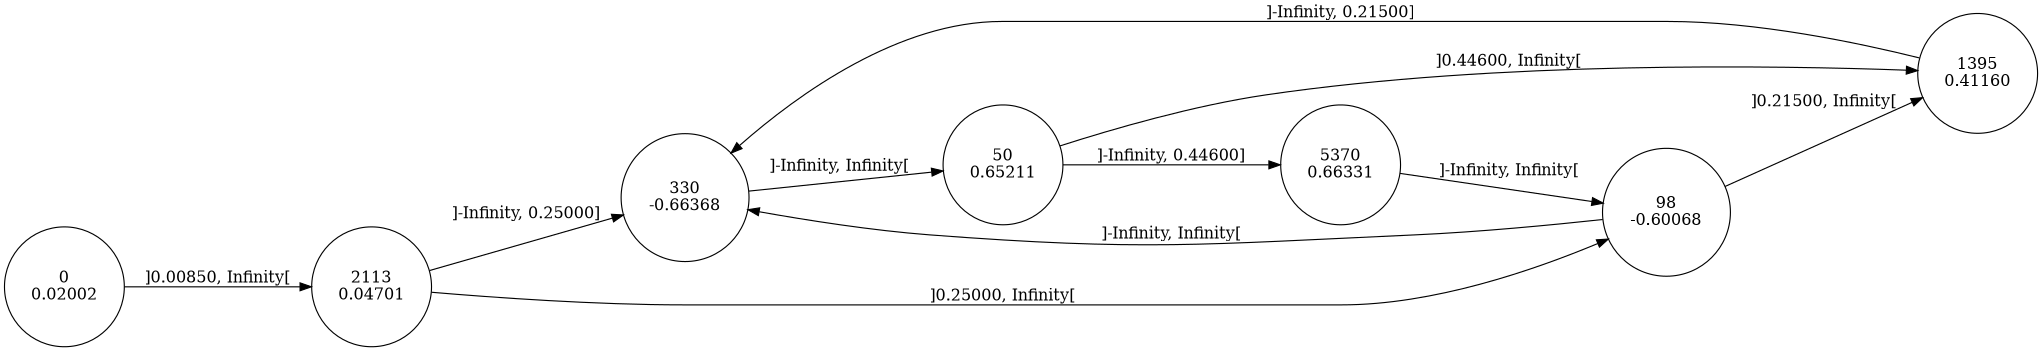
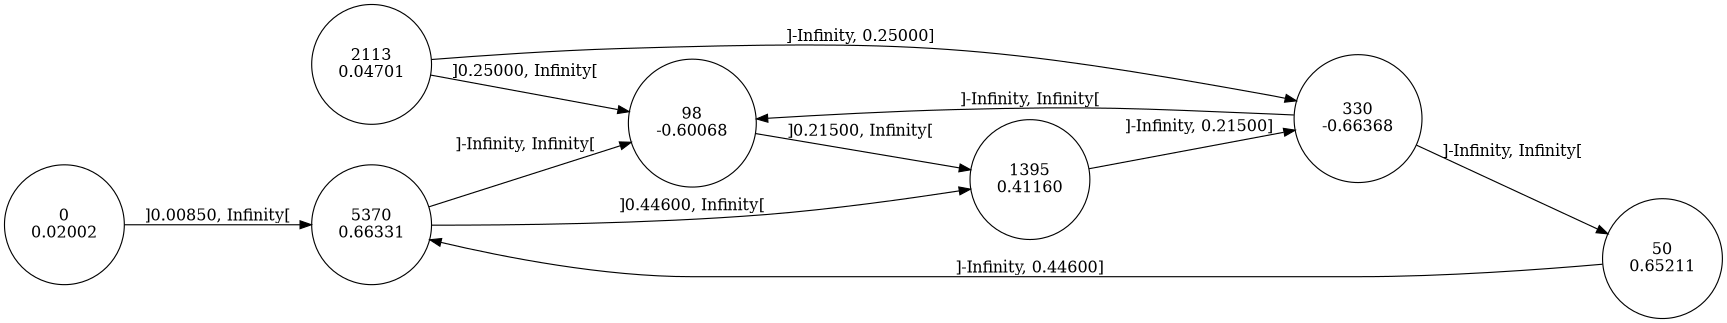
edge "50 0.65211" -> "1395 0.41160": now "5370 0.66331" -> "1395 0.41160"
edge "98 -0.60068" -> "330 -0.66368": reversed
edge "0 0.02002" -> "2113 0.04701": now "0 0.02002" -> "5370 0.66331"
